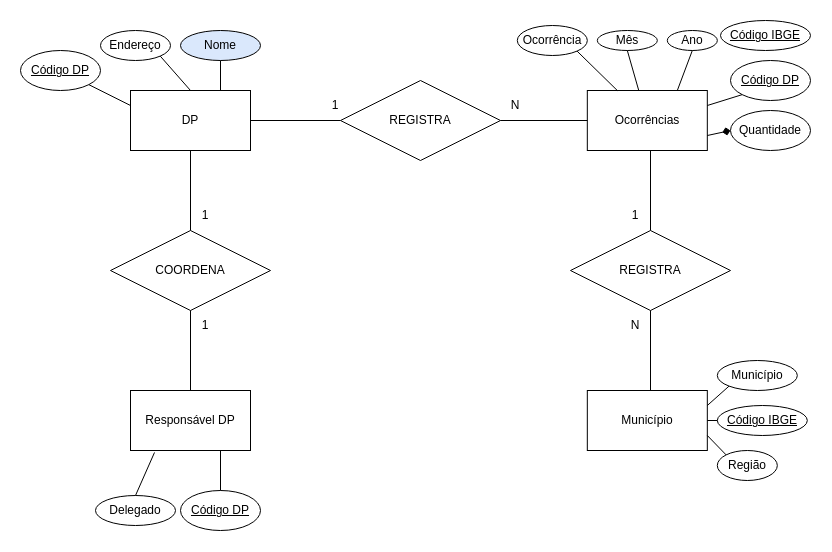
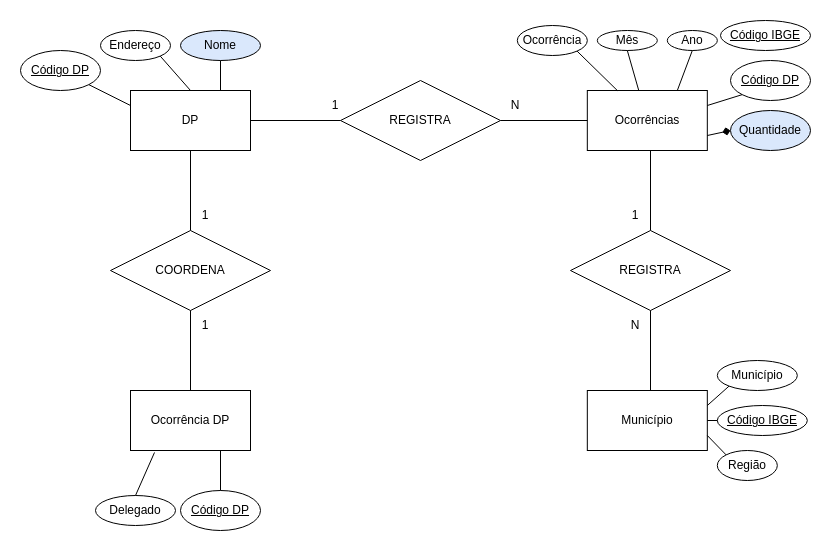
node "Quantidade": fillcolor #ffffff -> #dae8fc
node "Responsável DP": label "Responsável DP" -> "Ocorrência DP"
